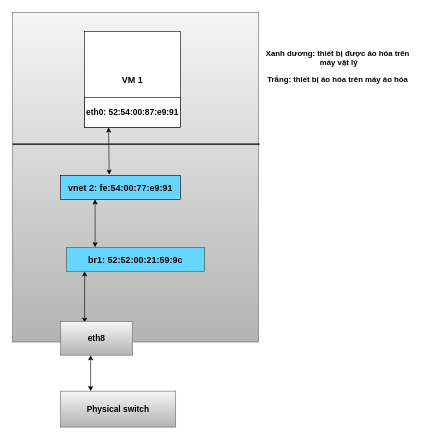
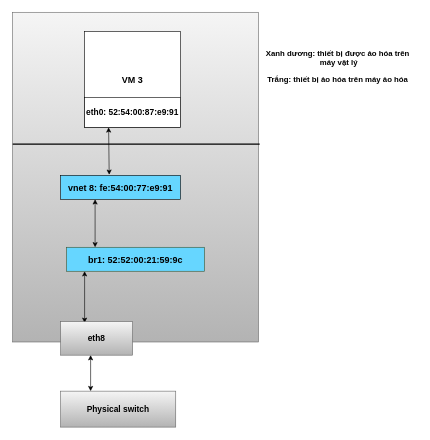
node "VM 1": label "VM 1" -> "VM 3"
node "vnet 2: fe:54:00:77:e9:91": label "vnet 2: fe:54:00:77:e9:91" -> "vnet 8: fe:54:00:77:e9:91"
